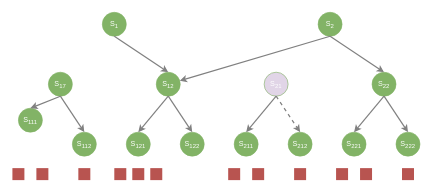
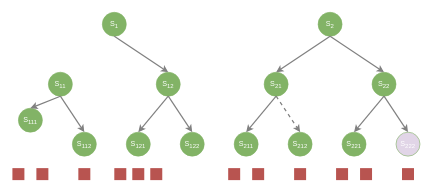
edge "S2" -> "S12": now "S2" -> "S21"
node "S17": label "S17" -> "S11"
node "S21": fillcolor #e1d5e7 -> #82b366
node "S222": fillcolor #82b366 -> #e1d5e7
